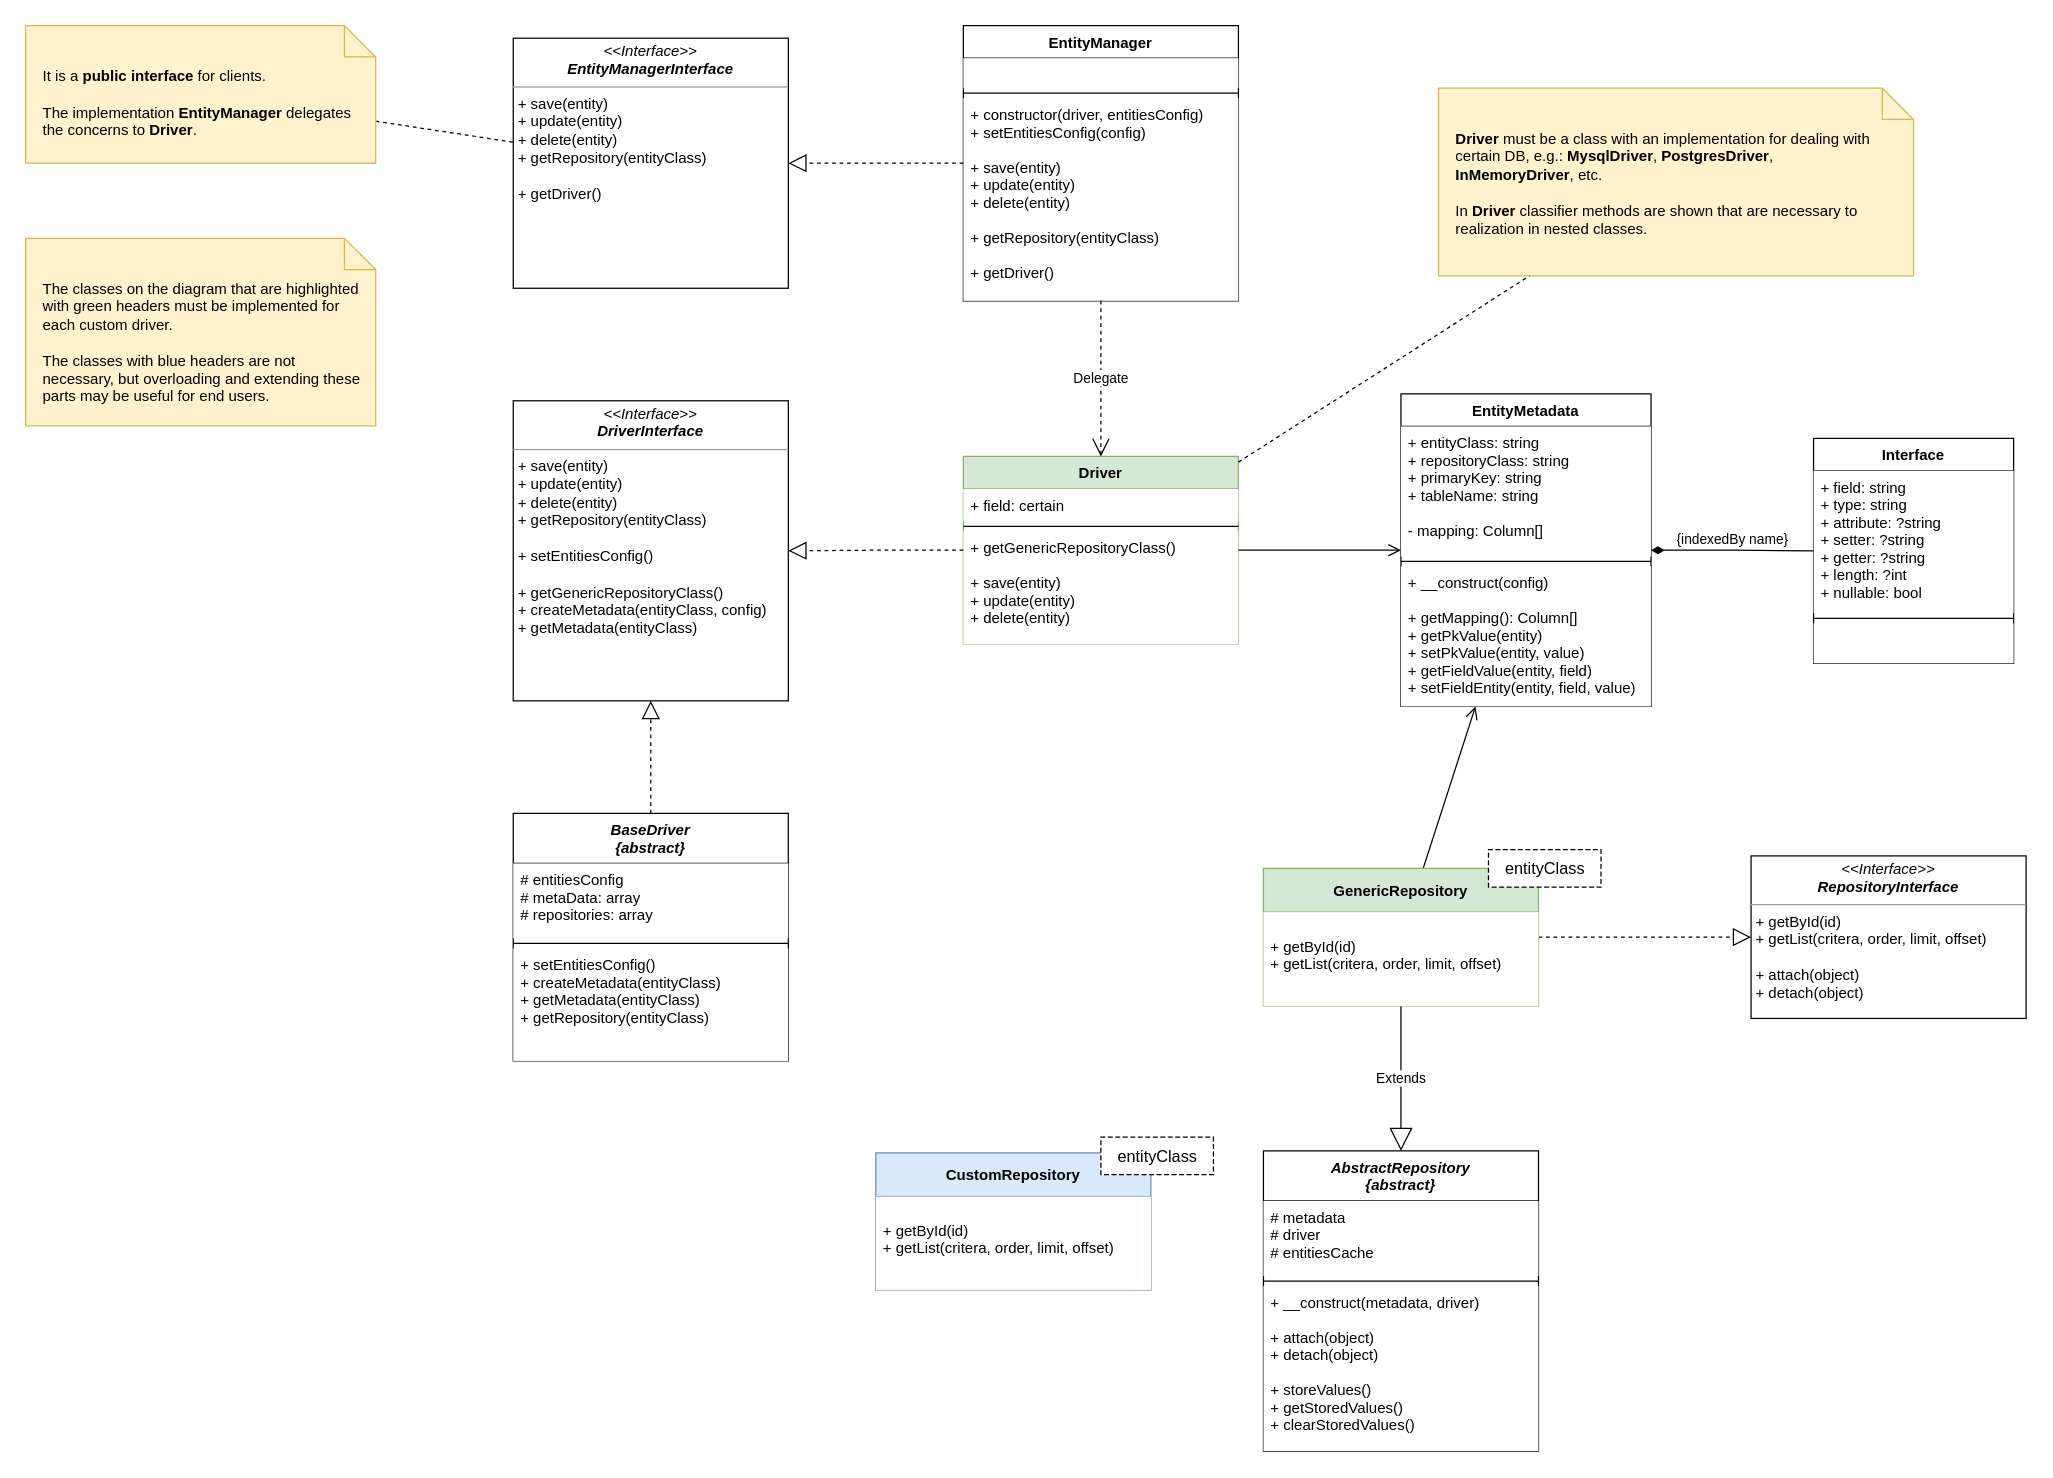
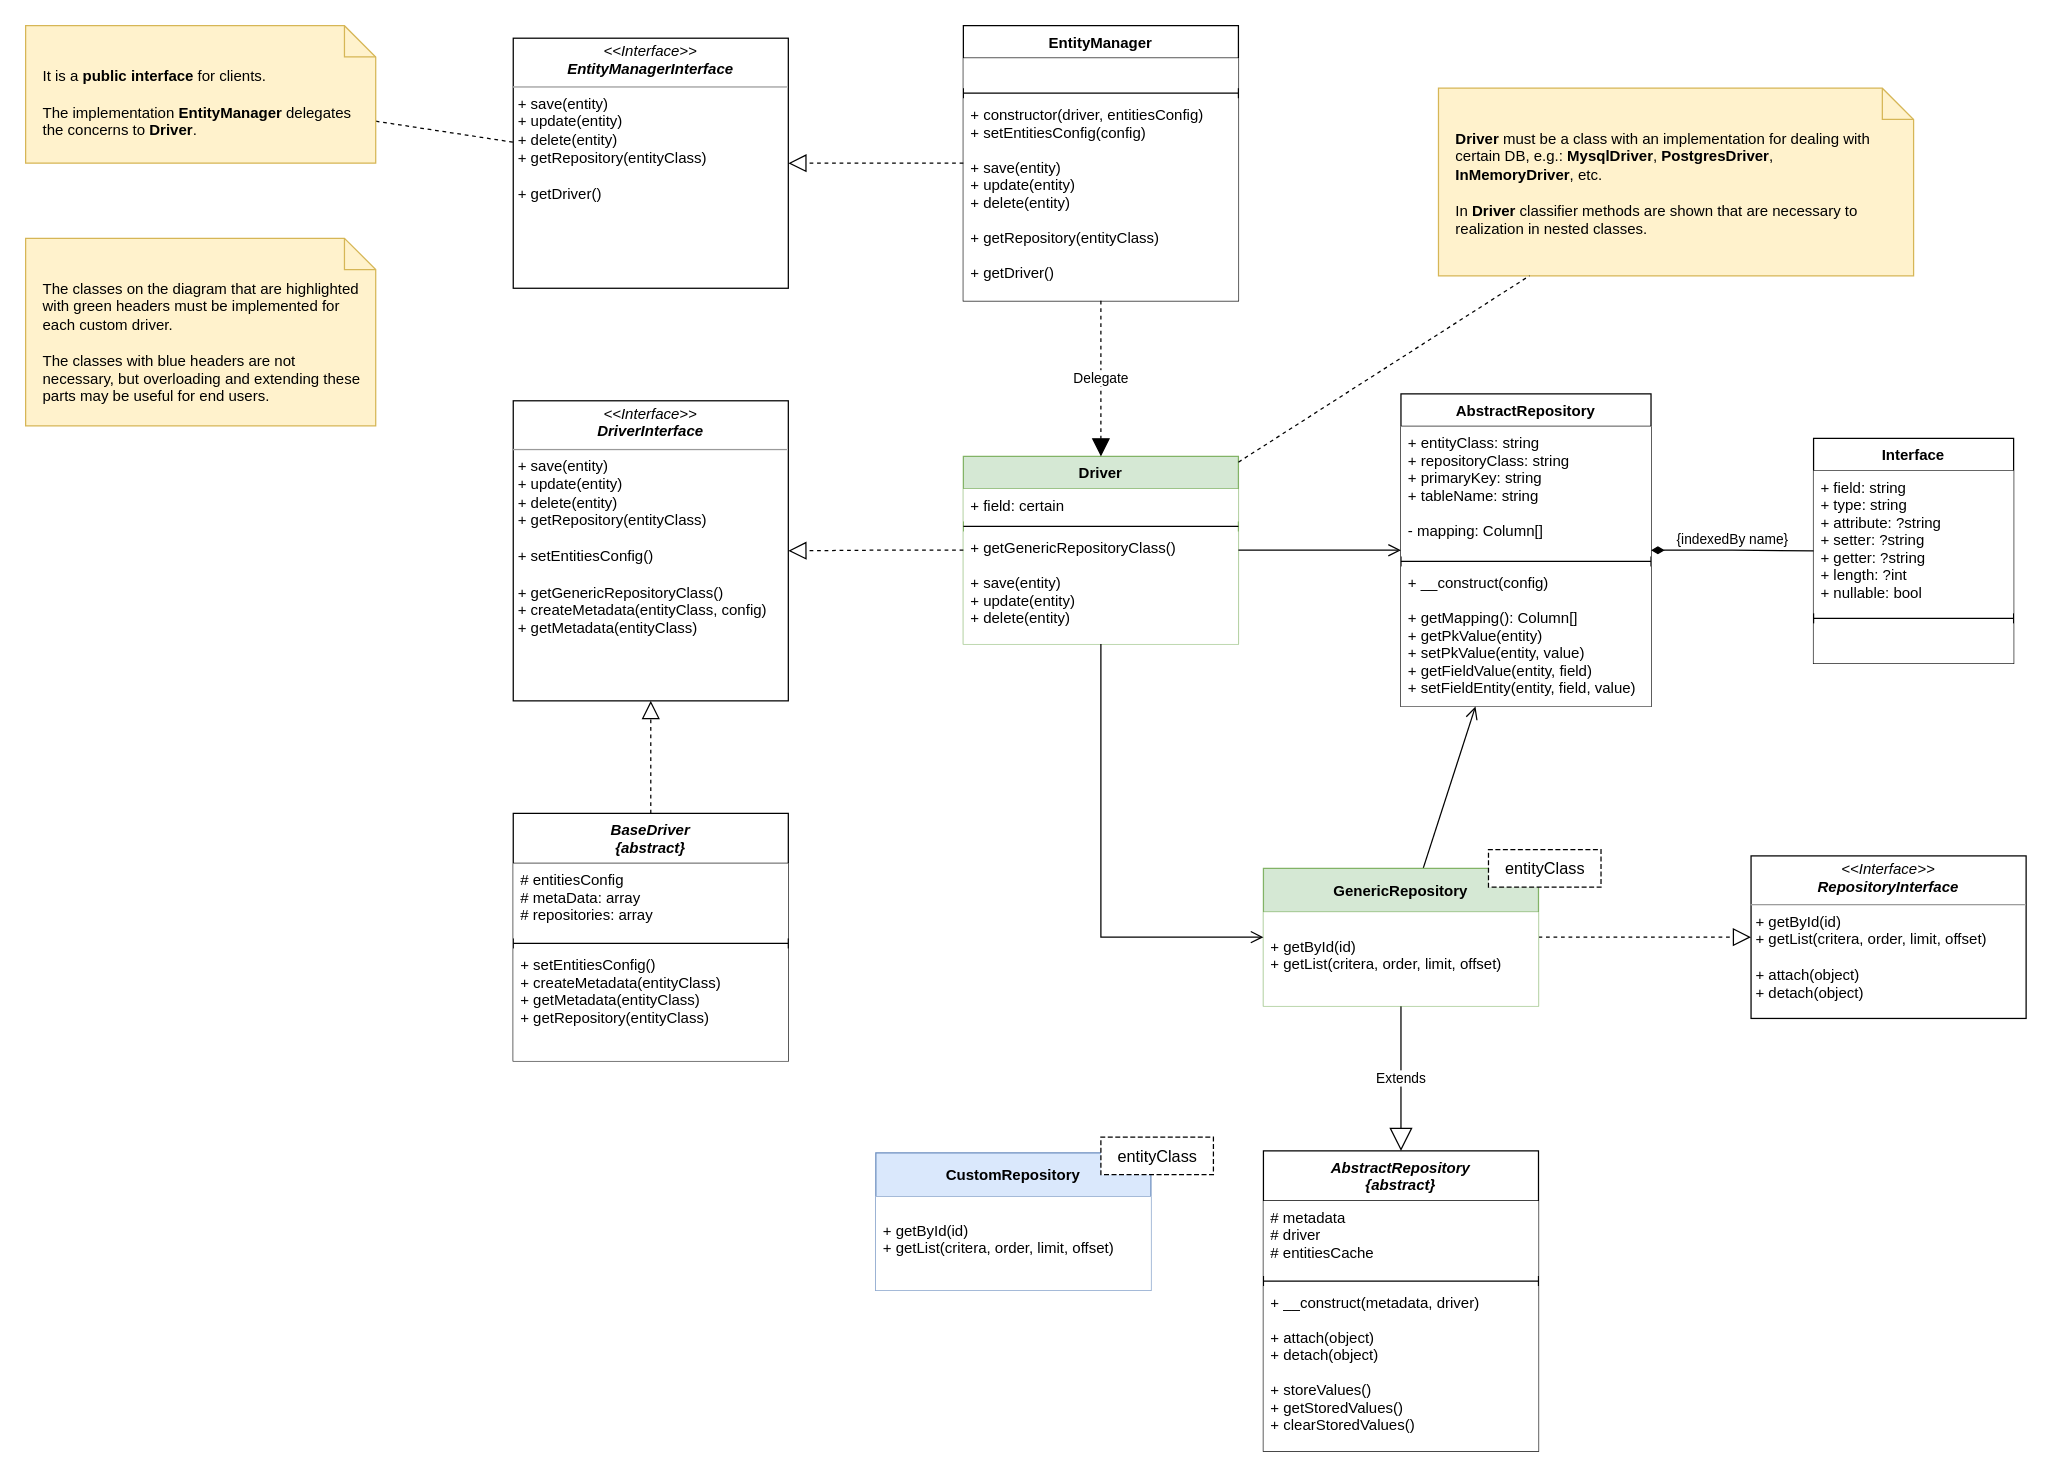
node "EntityMetadata": label "EntityMetadata" -> "AbstractRepository"
edge "EntityManager" -> "Driver": arrowhead open -> block
edge "Driver" -> "GenericRepository": added
